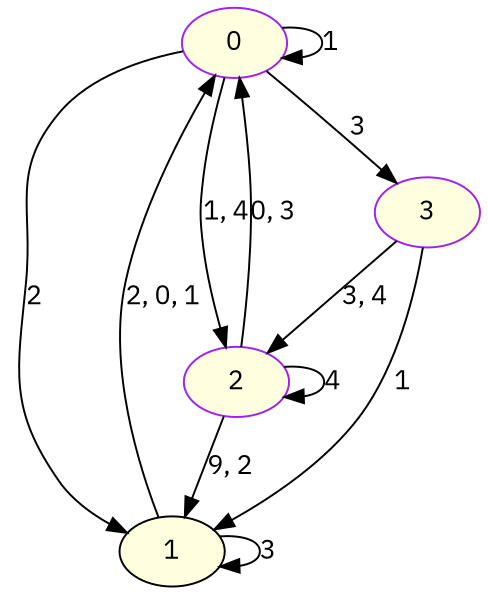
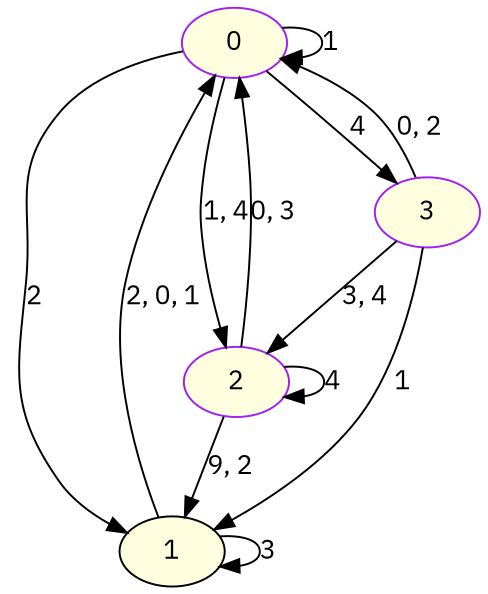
edge "3" -> "0": added, label "0, 2"
edge "0" -> "3": label "3" -> "4"
